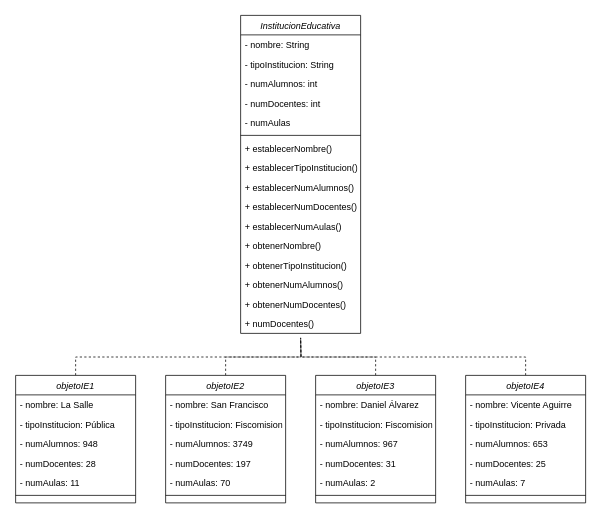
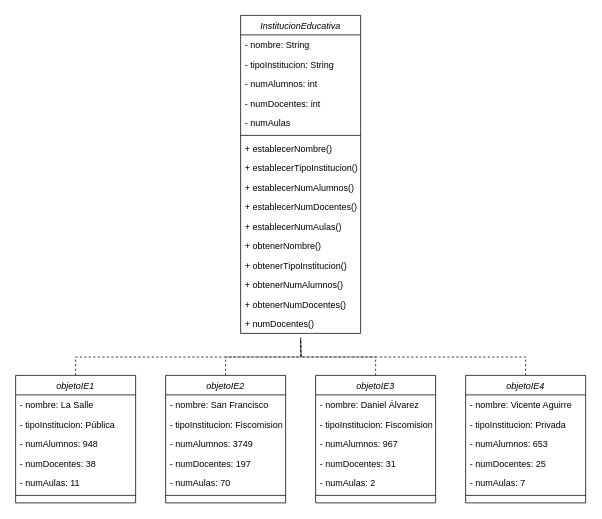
node "- numDocentes: 28": label "- numDocentes: 28" -> "- numDocentes: 38"
